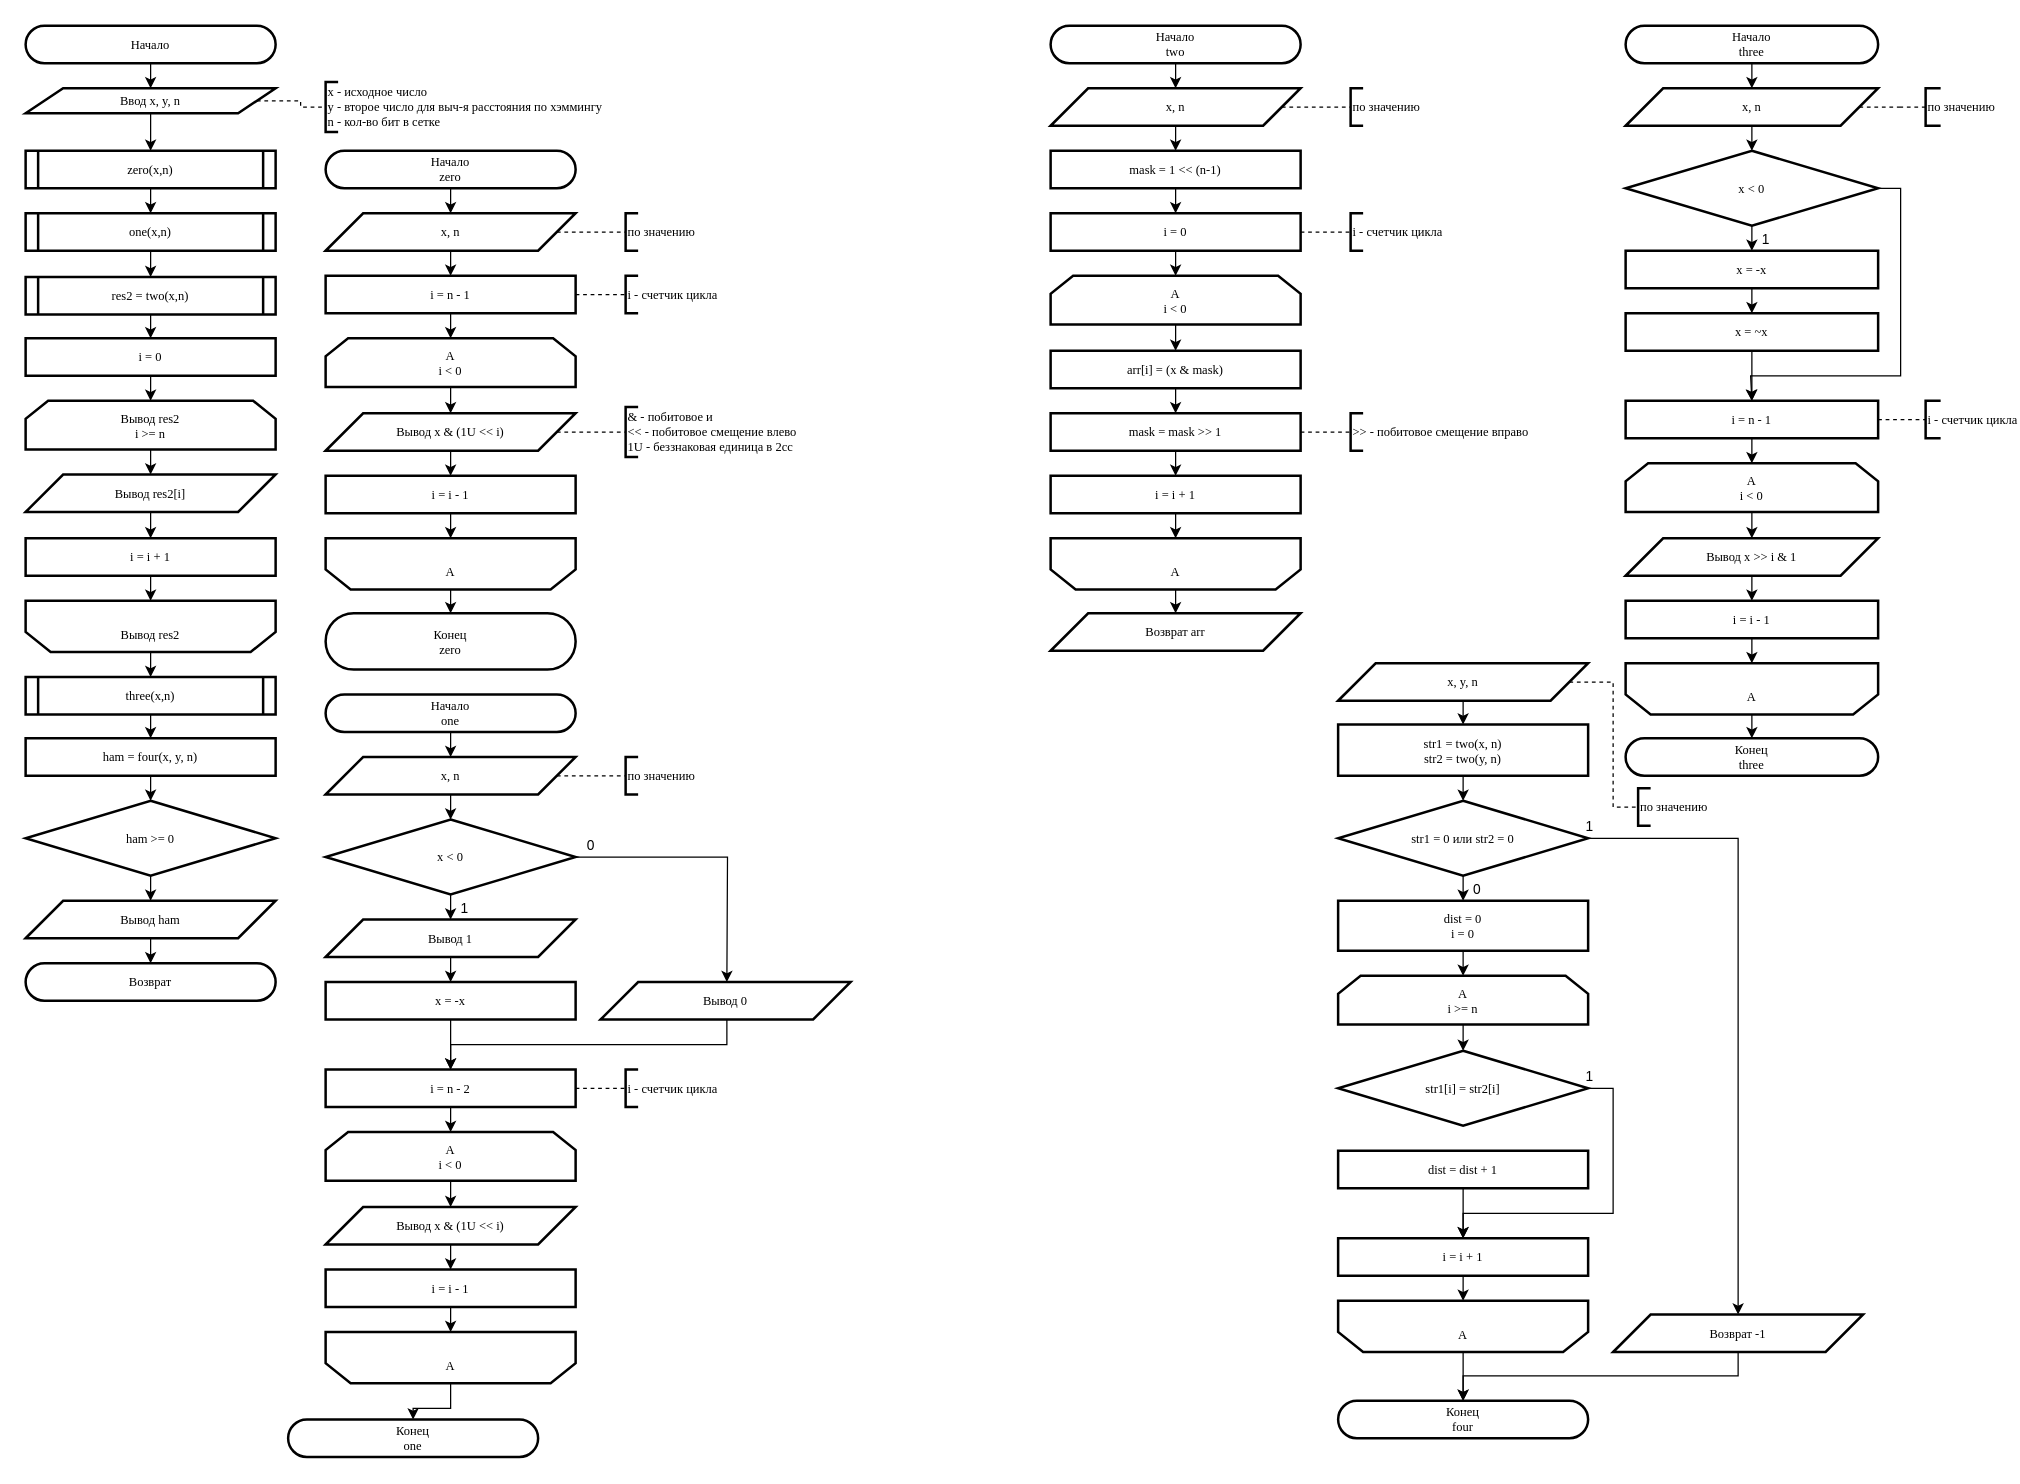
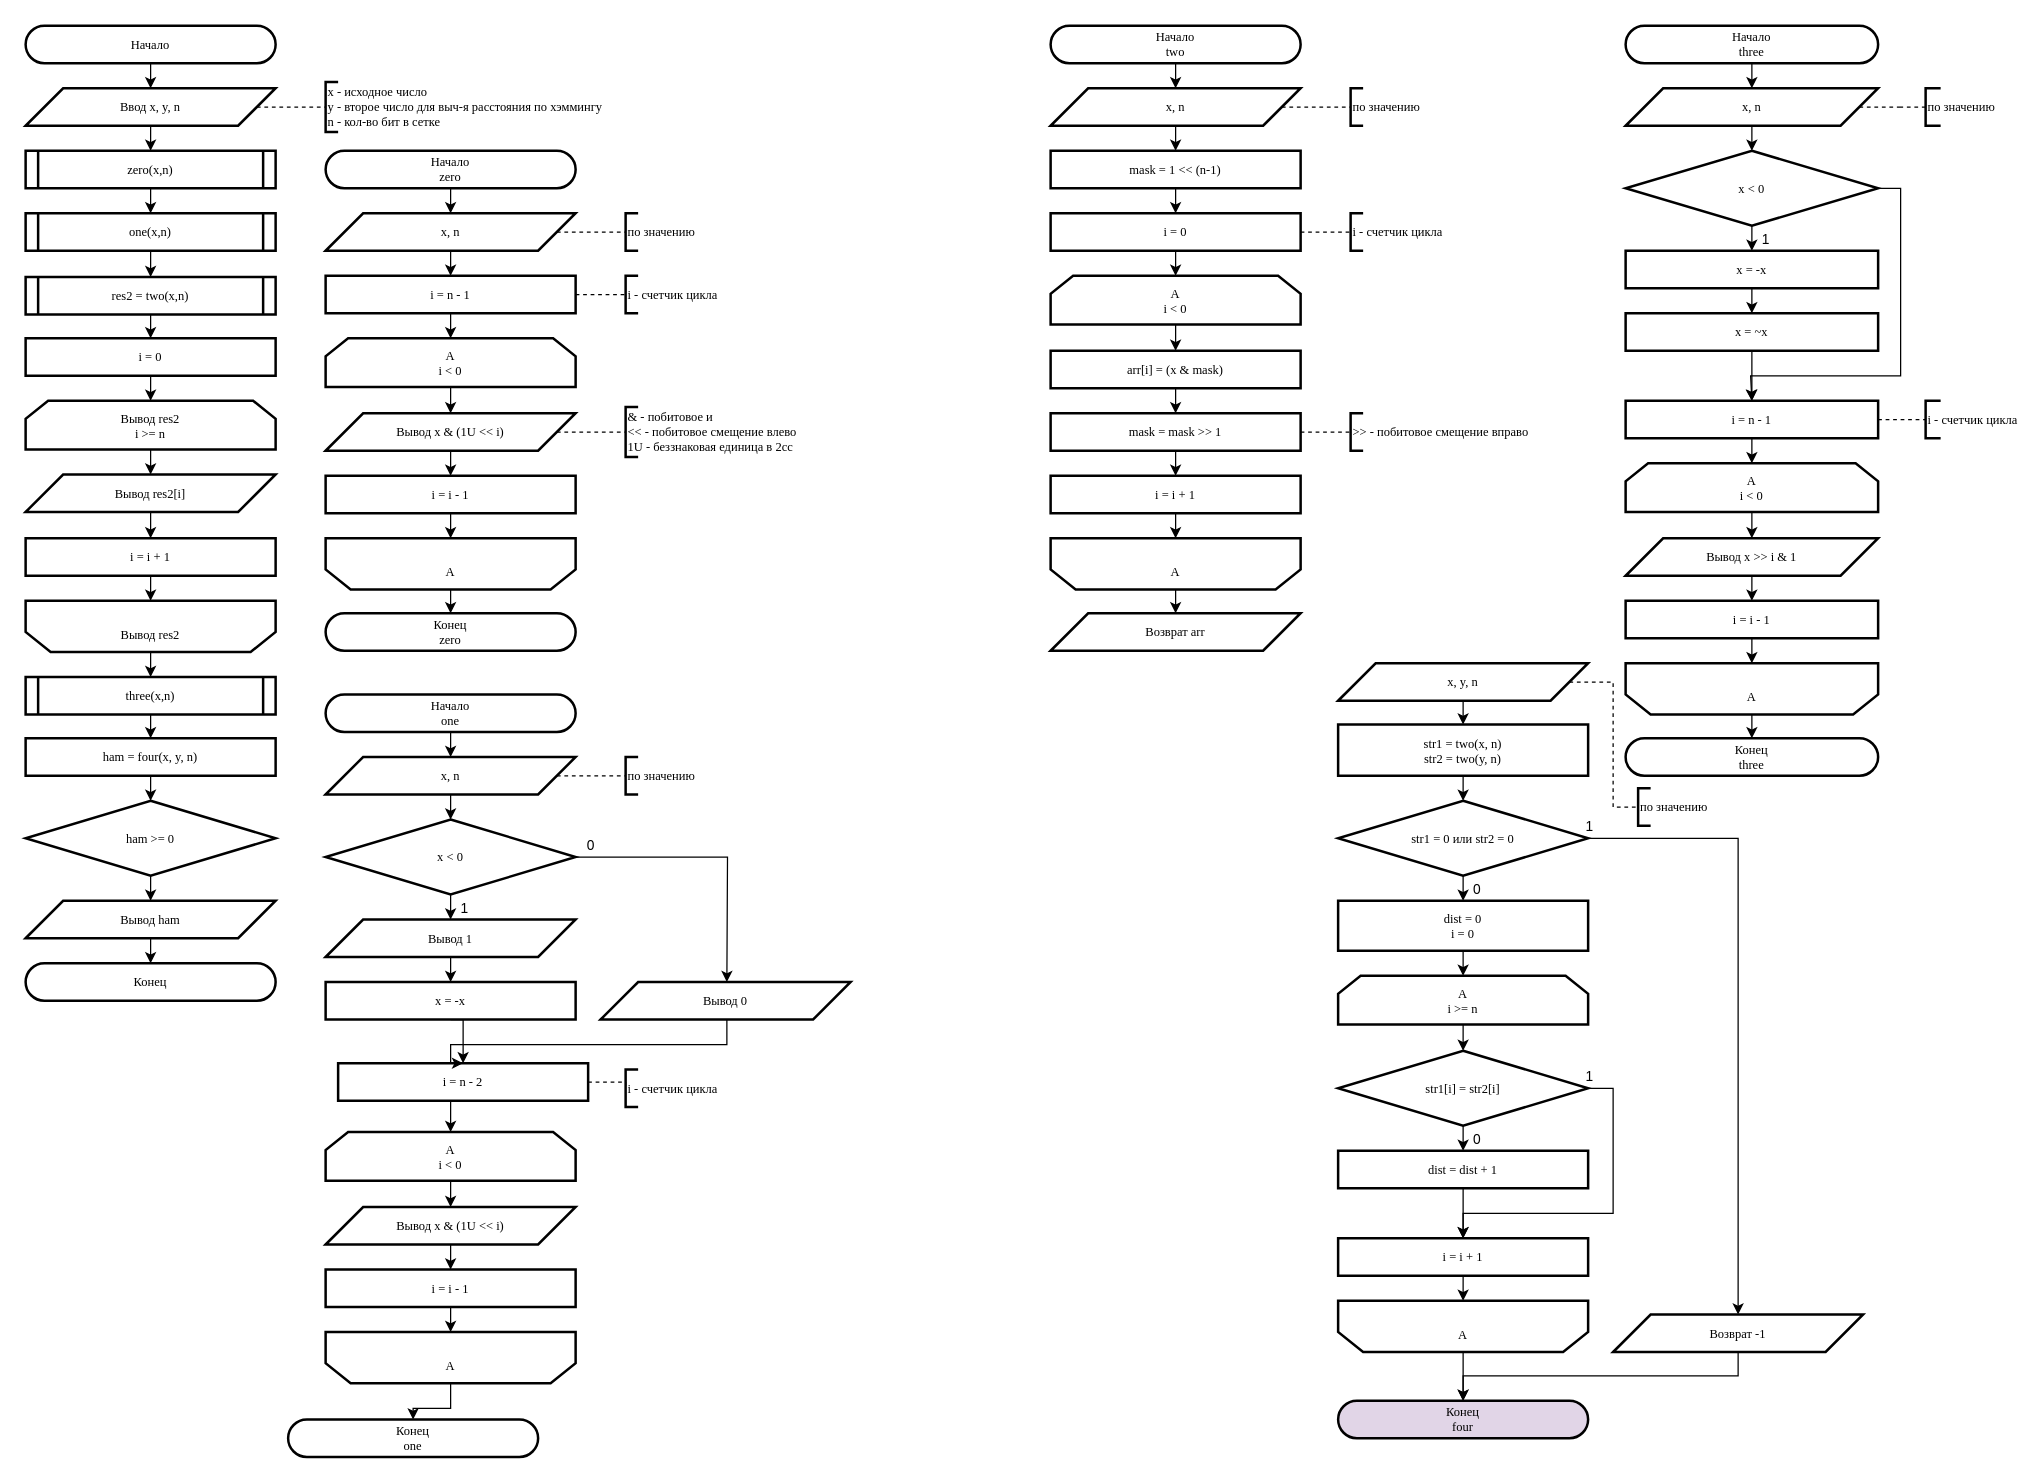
node "Ввод x, y, n": size 250x25 -> 250x38
node "Конец zero": size 250x56 -> 250x38
node "Возврат": label "Возврат" -> "Конец"
node "i = n - 2": moved (451, 1088) -> (463, 1082)
edge "str1[i] = str2[i]" -> "dist = dist + 1": added, label "0"
node "Конец four": fillcolor #ffffff -> #e1d5e7
